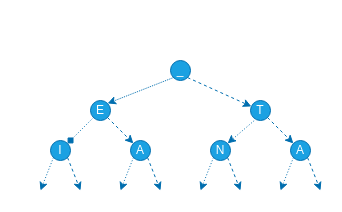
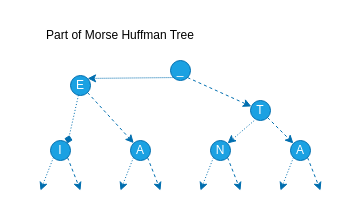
node "Part of Morse Huffman Tree": added
node "E": moved (101, 111) -> (81, 86)
